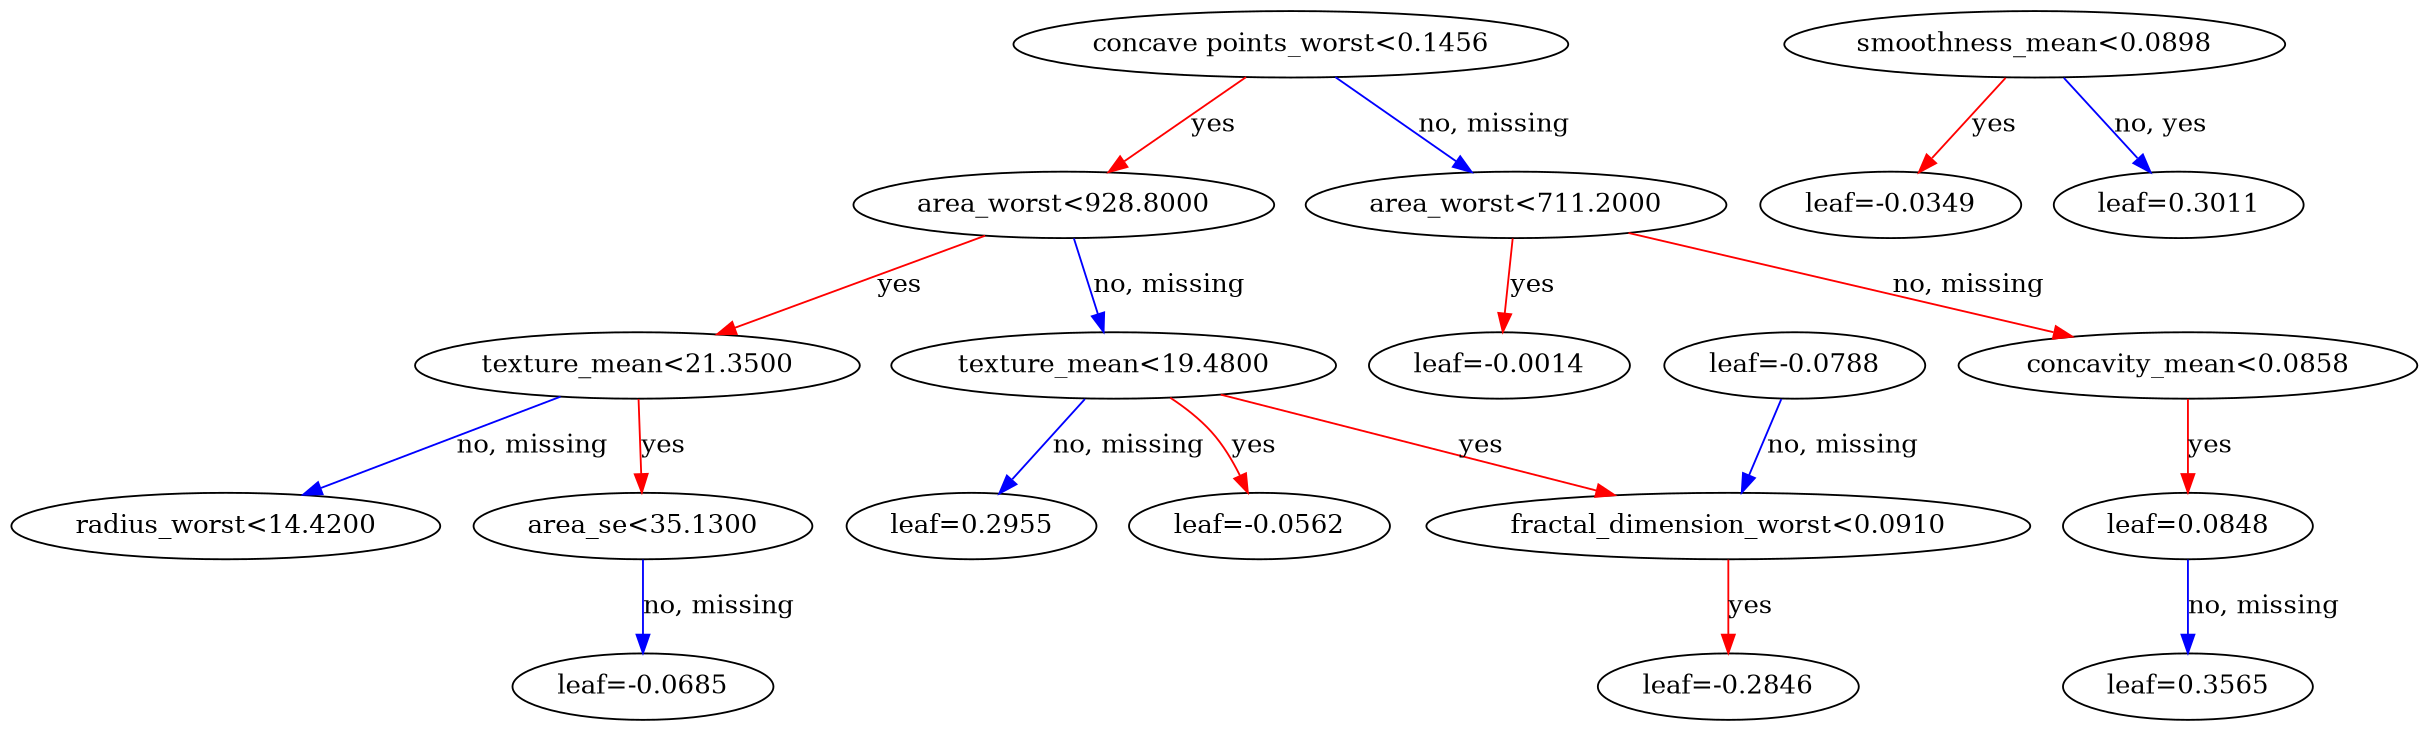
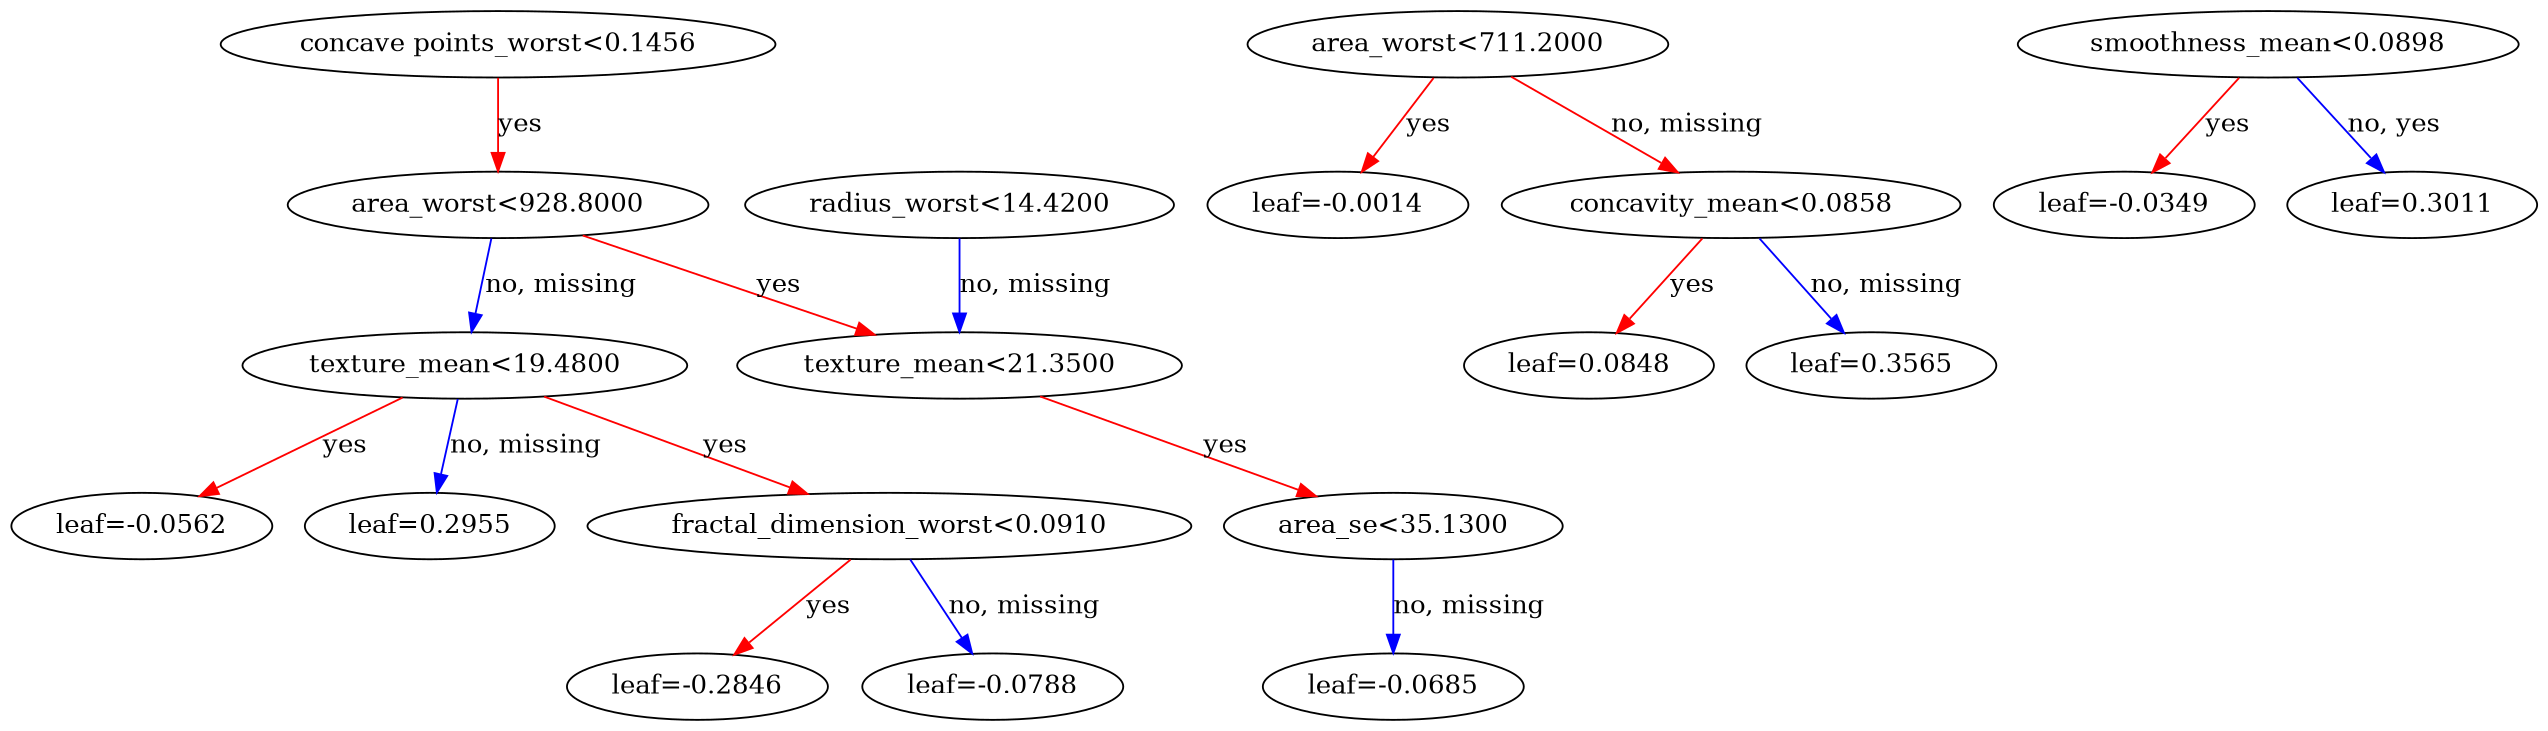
edge "concave points_worst<0.1456" -> "area_worst<711.2000": removed, label "no, missing"
edge "leaf=-0.0788" -> "fractal_dimension_worst<0.0910": reversed
edge "texture_mean<21.3500" -> "radius_worst<14.4200": reversed
edge "leaf=0.0848" -> "leaf=0.3565": now "concavity_mean<0.0858" -> "leaf=0.3565"
